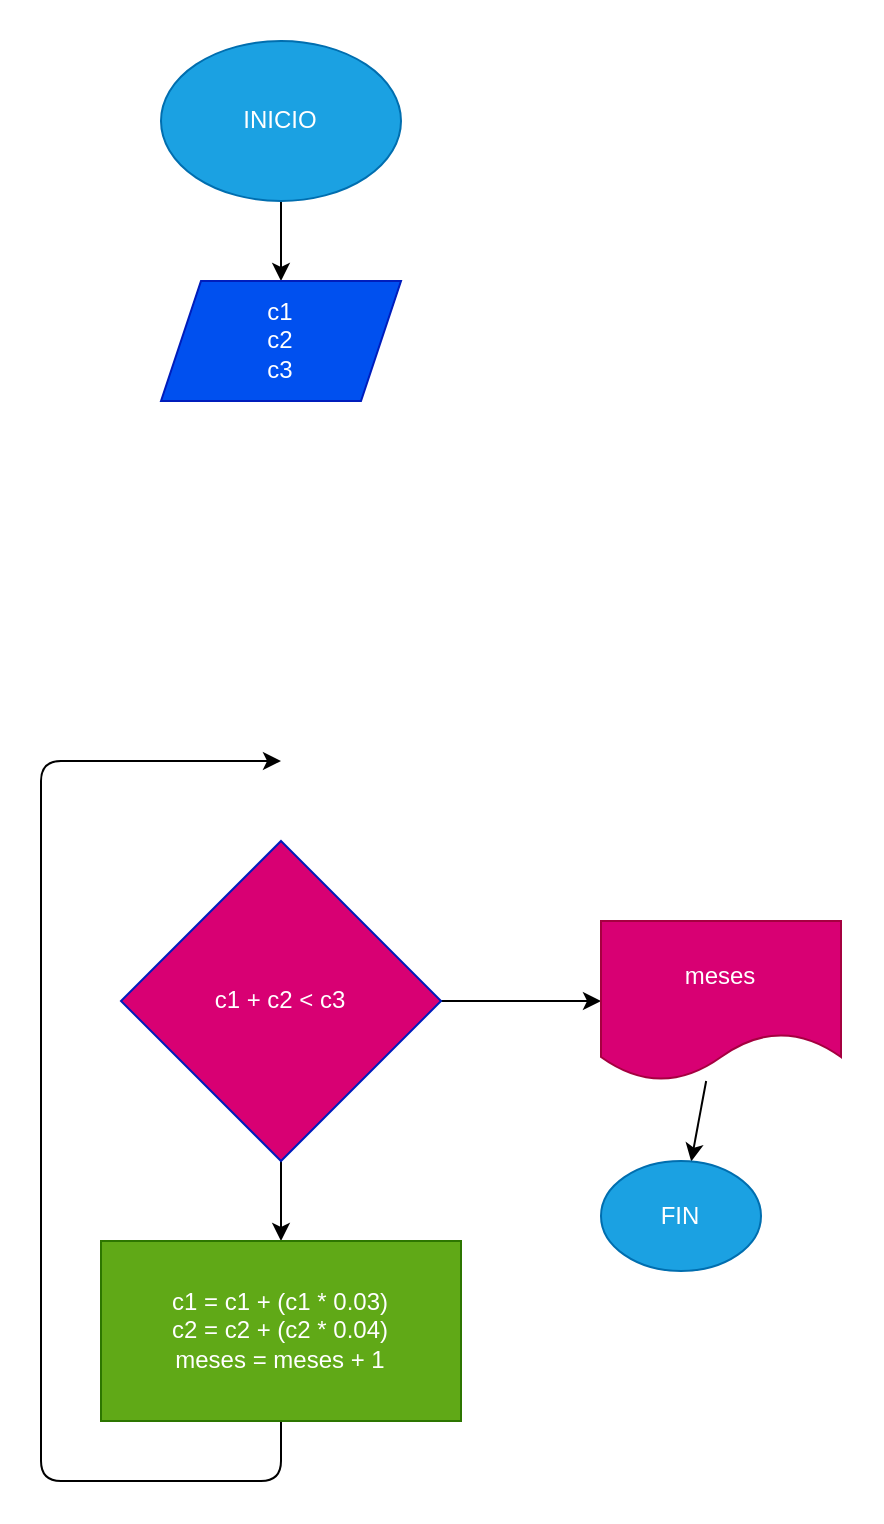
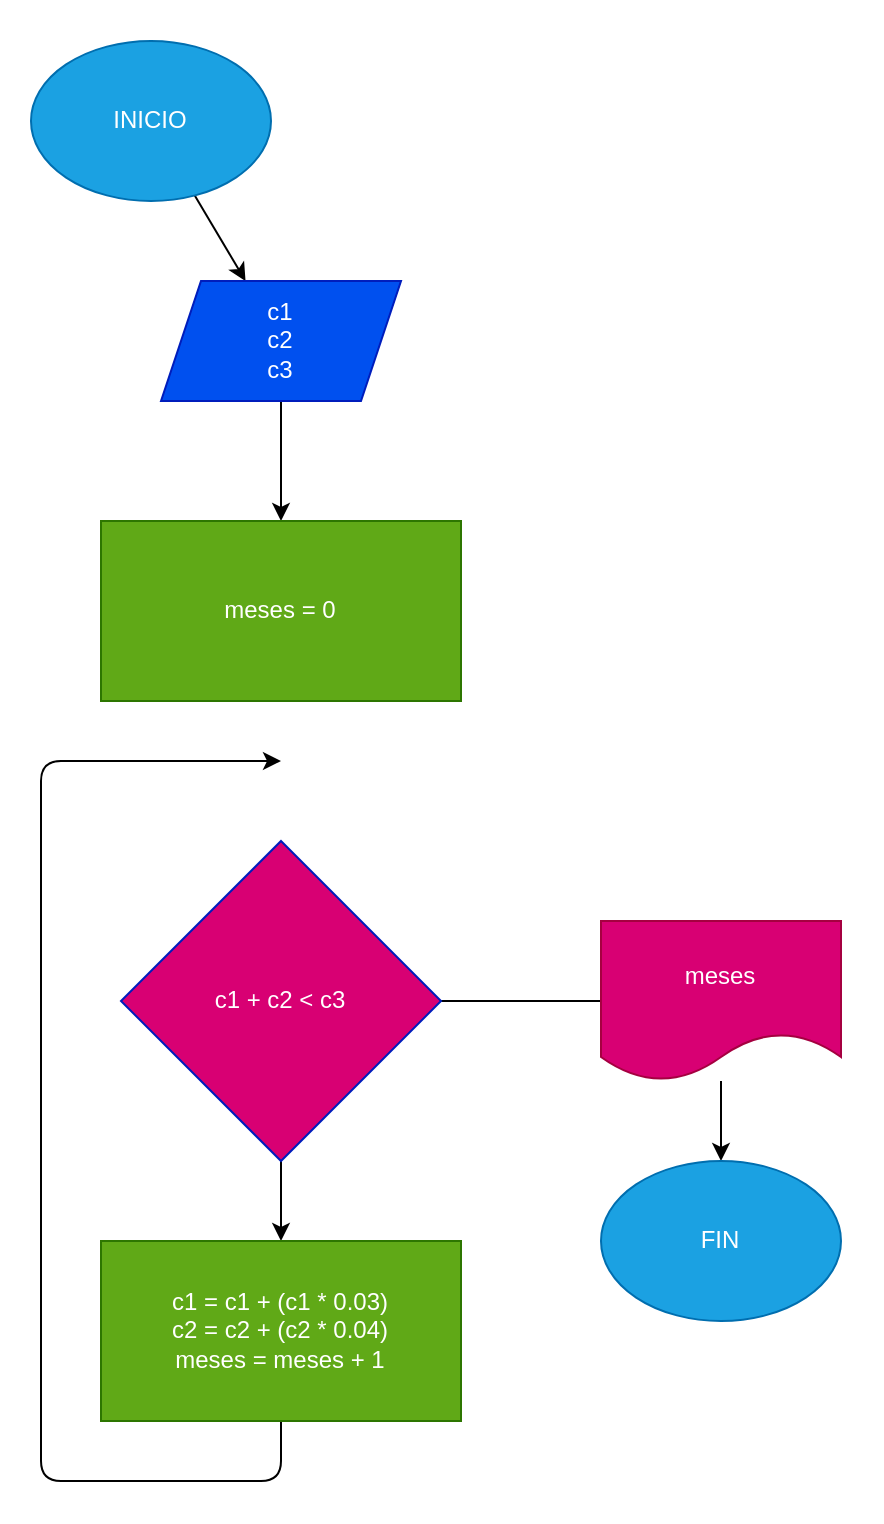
node "INICIO": moved (281, 121) -> (151, 121)
edge "c1 c2 c3" -> "meses = 0": added
node "meses = 0": added
edge "c1 + c2 < c3" -> "meses": arrowhead classic -> none
node "FIN": size 160x110 -> 240x160
